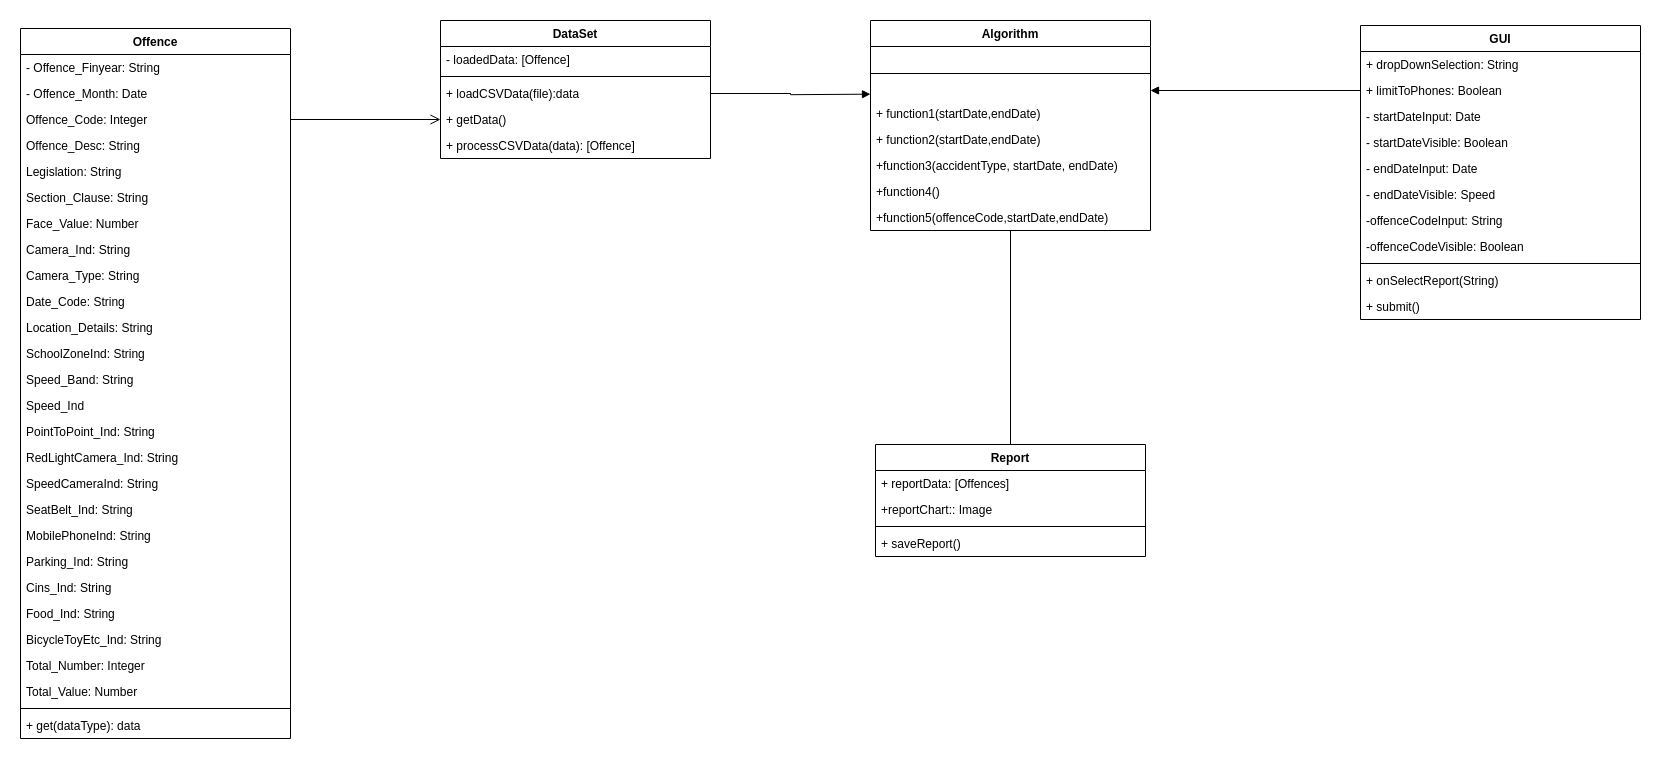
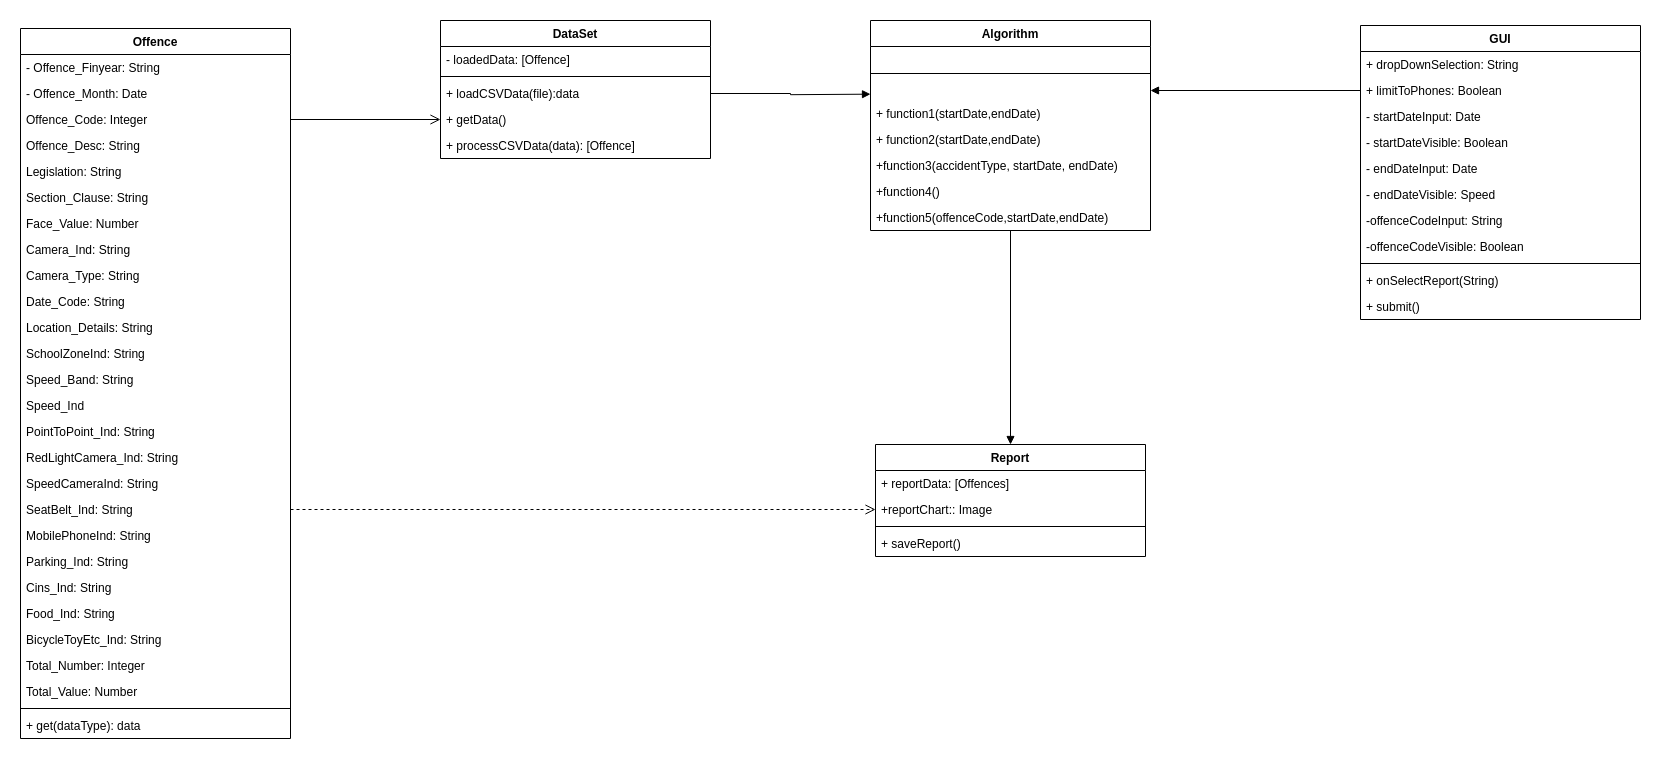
edge "Algorithm" -- "Report": arrowhead none -> block
edge "SeatBelt_Ind: String" -> "+reportChart:: Image": added
